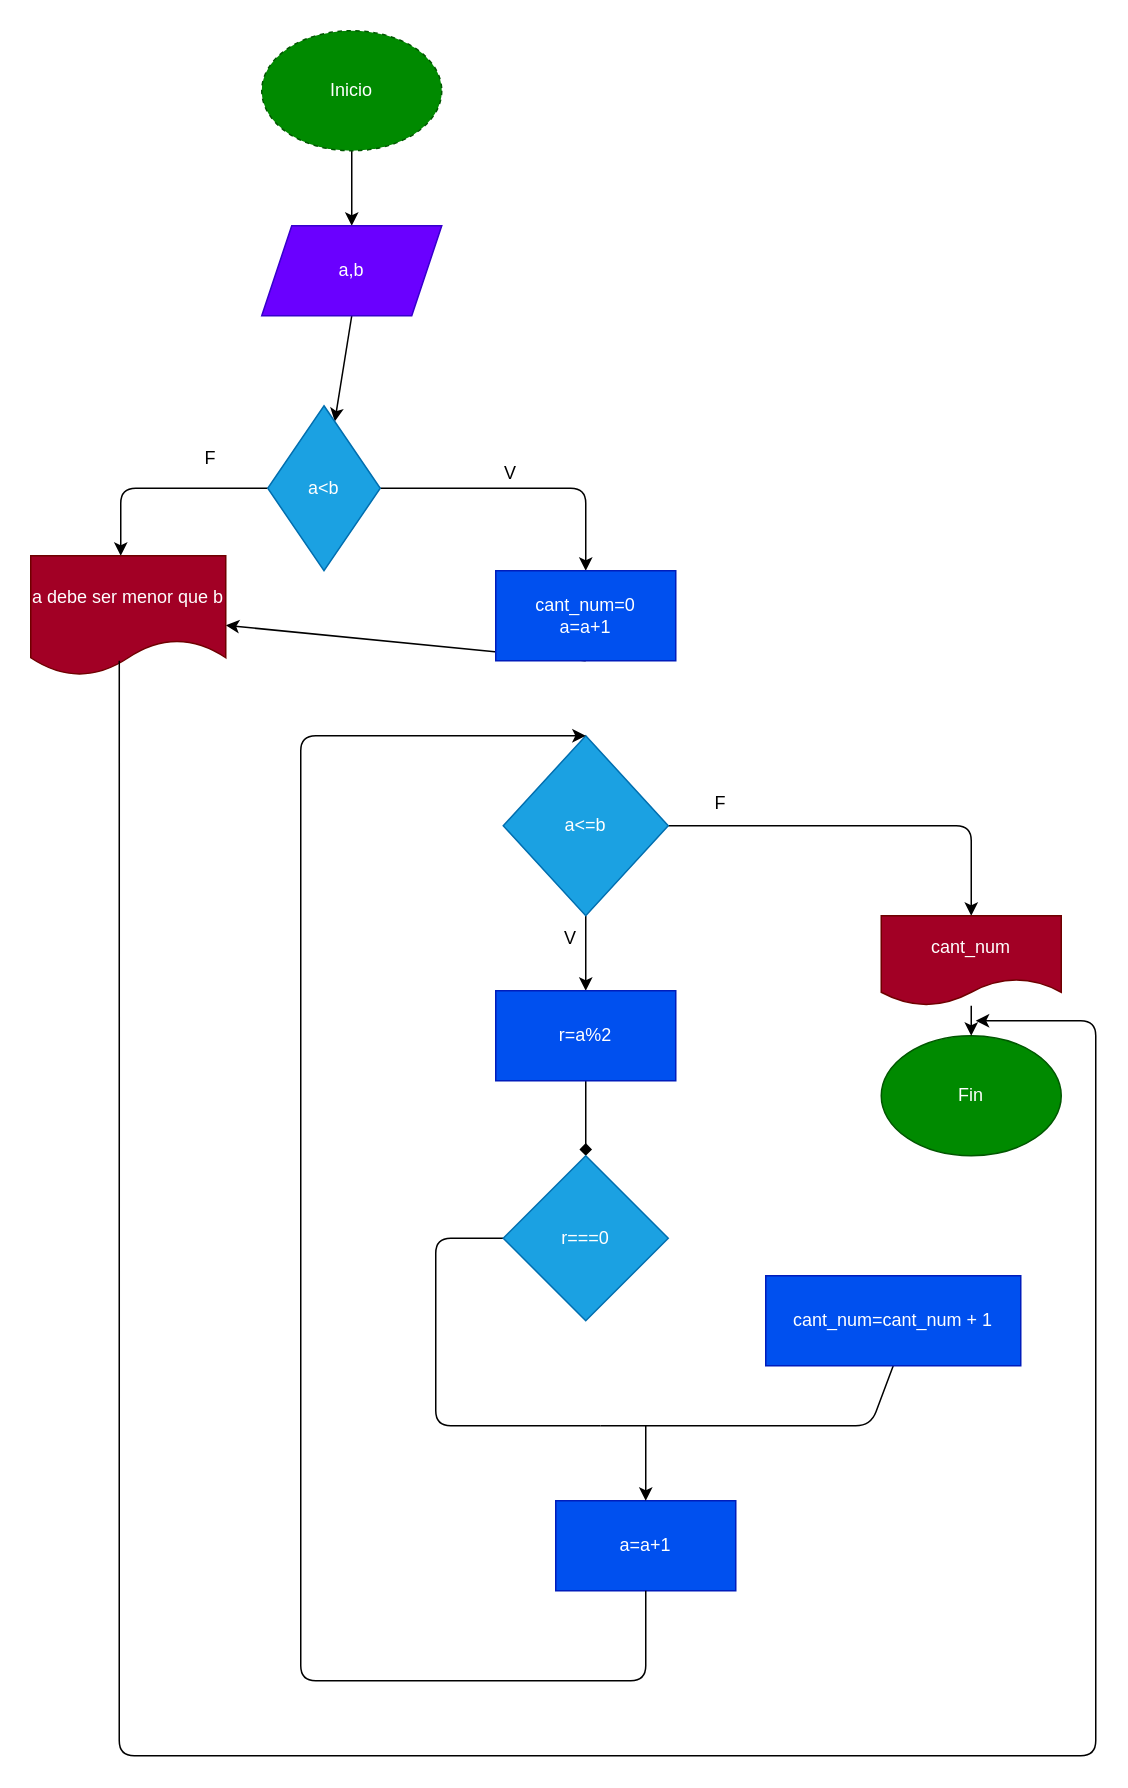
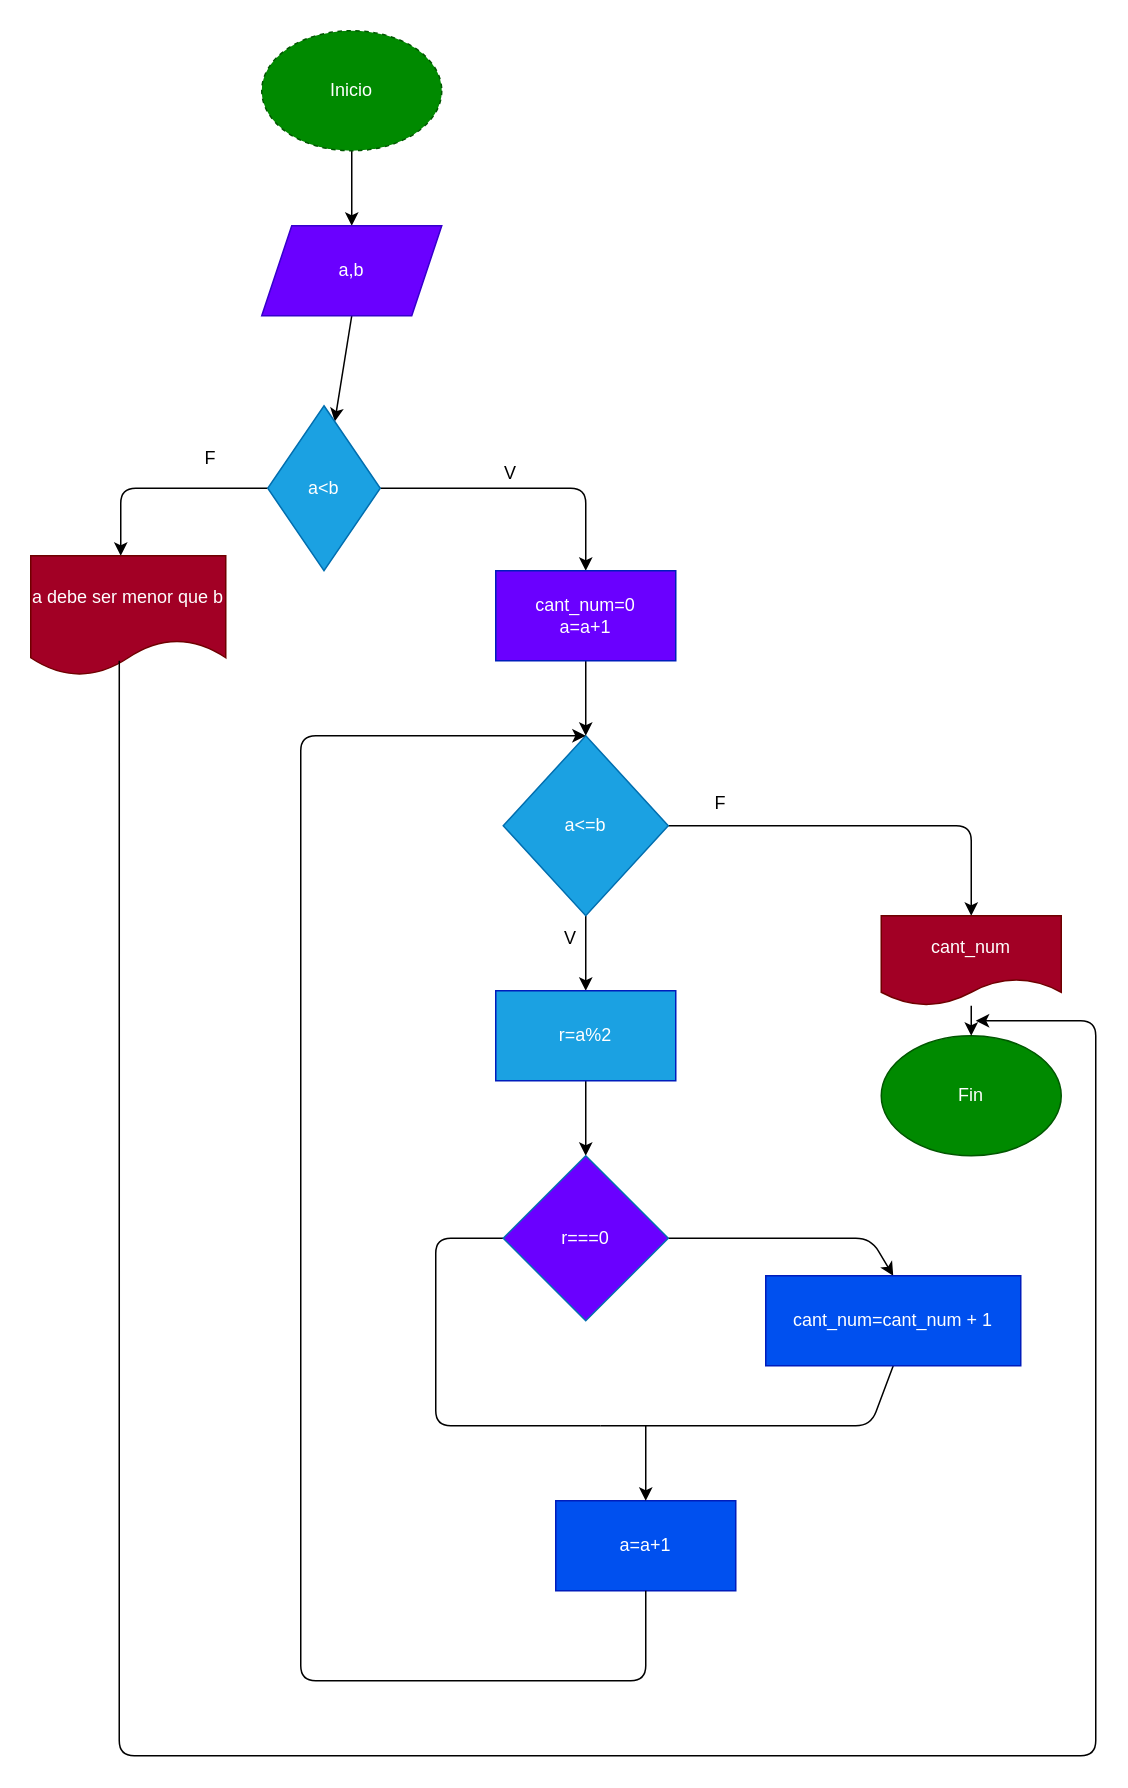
node "cant_num=0 a=a+1": fillcolor #0050ef -> #6a00ff
edge "cant_num=0 a=a+1" -> "a debe ser menor que b": now "cant_num=0 a=a+1" -> "a<=b"
node "r=a%2": fillcolor #0050ef -> #1ba1e2
edge "r=a%2" -> "r===0": arrowhead diamond -> classic
node "r===0": fillcolor #1ba1e2 -> #6a00ff
edge "r===0" -> "cant_num=cant_num + 1": added
